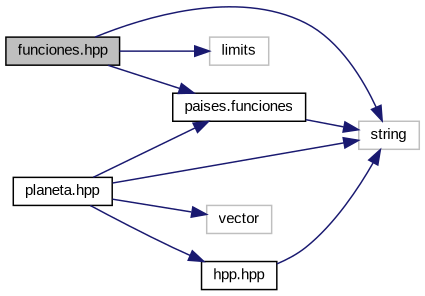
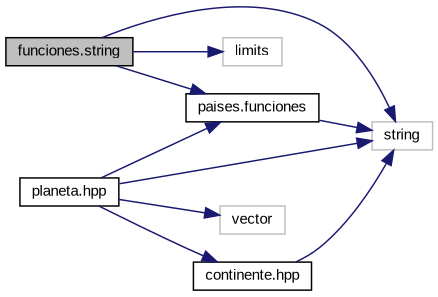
node "funciones.hpp": label "funciones.hpp" -> "funciones.string"
node "hpp.hpp": label "hpp.hpp" -> "continente.hpp"
